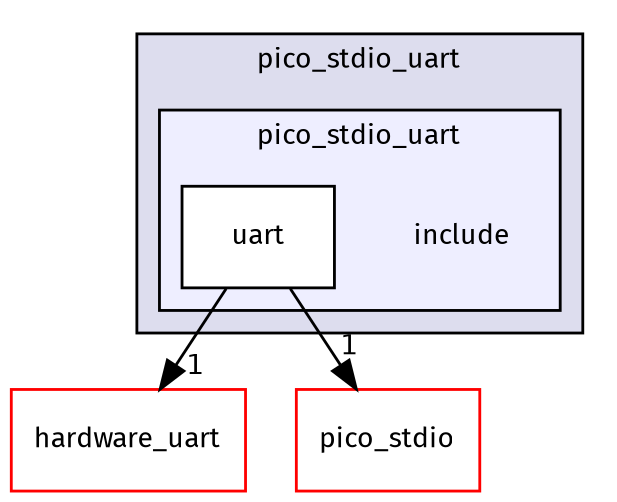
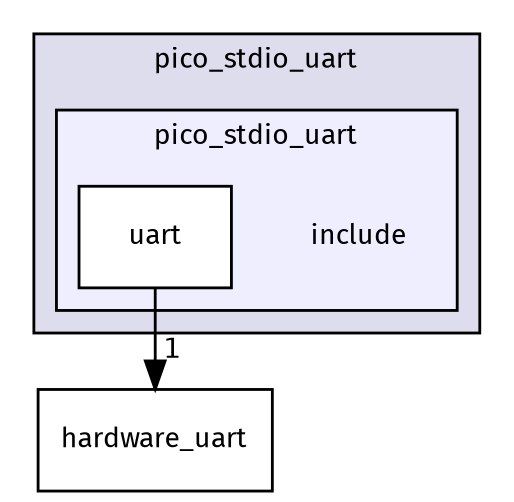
node "hardware_uart": color red -> black
node "pico_stdio": removed
